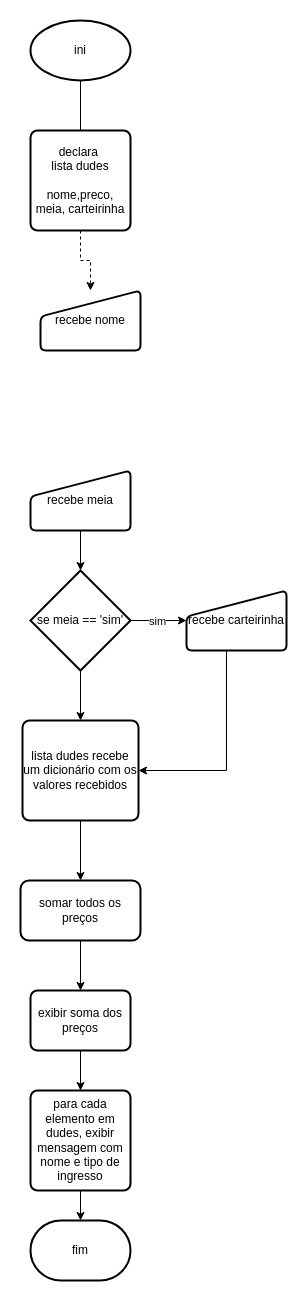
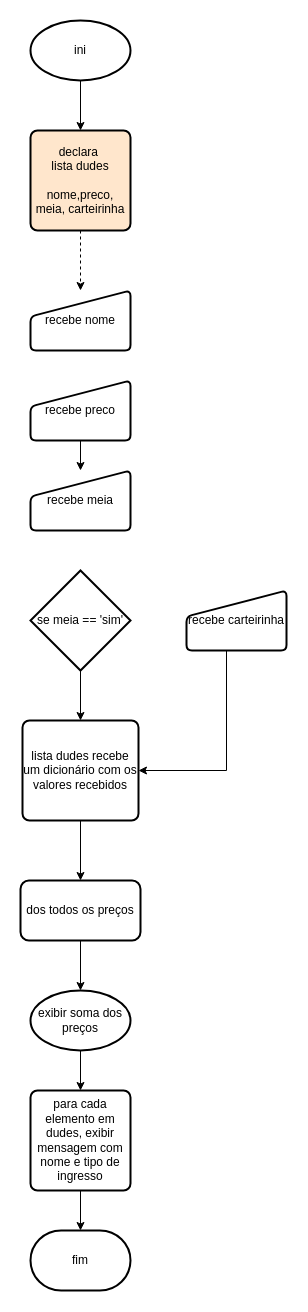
edge "ini" -- "declara lista dudes nome,preco, meia, carteirinha": arrowhead none -> classic
node "declara lista dudes nome,preco, meia, carteirinha": fillcolor #ffffff -> #ffe6cc
node "recebe nome": moved (91, 321) -> (81, 321)
node "recebe preco": added
edge "recebe preco" -> "recebe meia": added
edge "recebe meia" -> "se meia == 'sim'": removed
edge "se meia == 'sim'" -> "recebe carteirinha": removed, label "sim"
node "somar todos os preços": label "somar todos os preços" -> "dos todos os preços"
node "exibir soma dos preços": shape rounded rectangle -> ellipse
node "fim": moved (81, 1251) -> (81, 1261)
